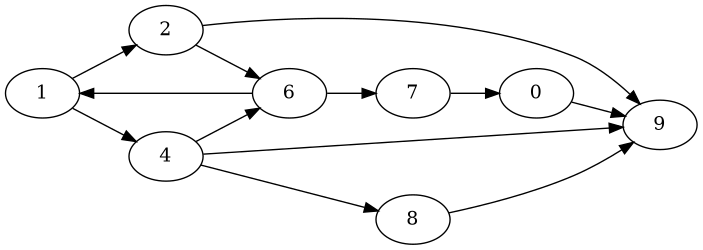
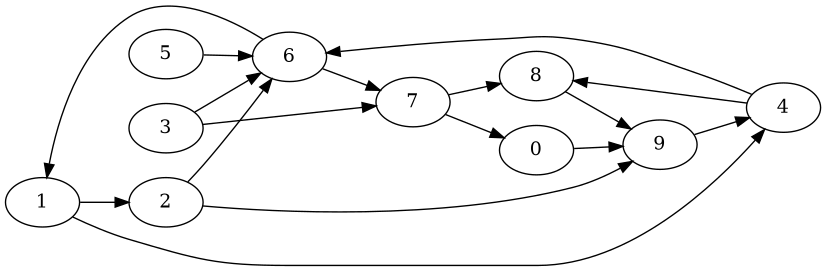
node "5": added
edge "7" -> "8": added
node "3": added
edge "4" -> "9": reversed
